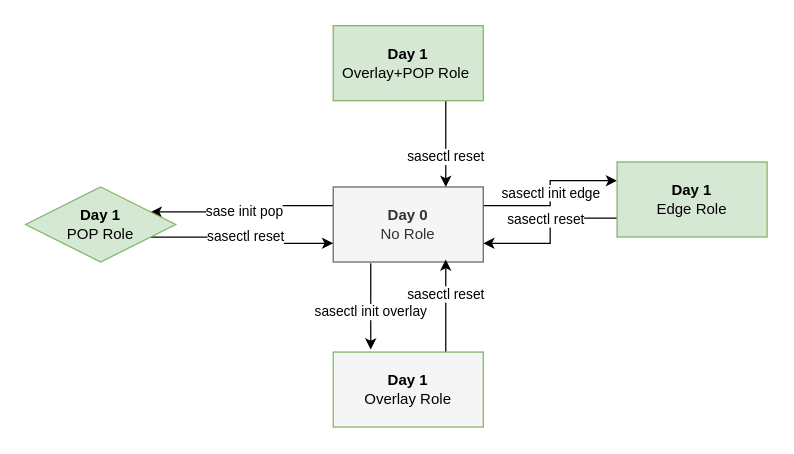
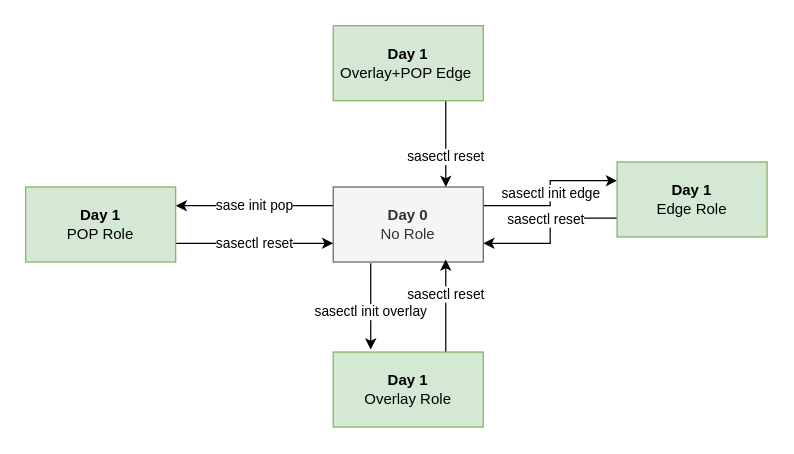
node "Day 1 Overlay+POP Role": label "Day 1 Overlay+POP Role" -> "Day 1 Overlay+POP Edge"
node "Day 1 POP Role": shape diamond -> rectangle
node "Day 1 Overlay Role": fillcolor #f5f5f5 -> #d5e8d4
